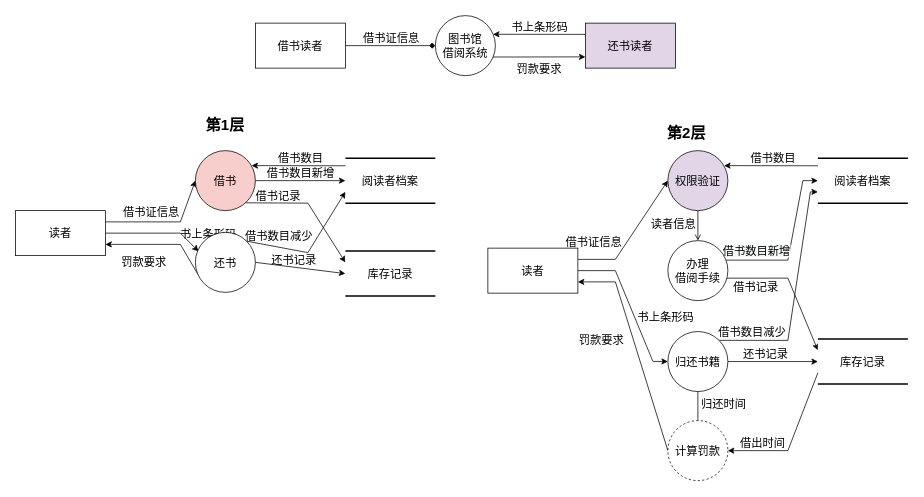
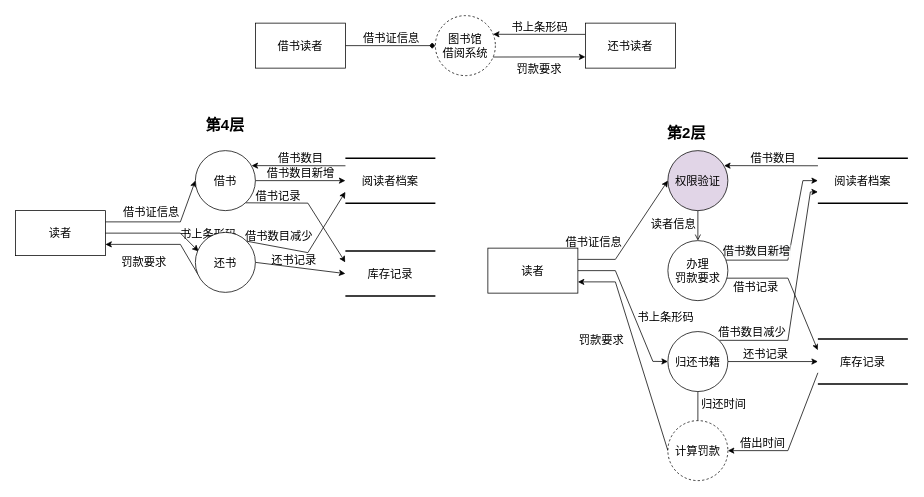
node "图书馆 借阅系统": style solid -> dashed
node "还书读者": fillcolor #e1d5e7 -> #ffffff
node "第1层": label "第1层" -> "第4层"
node "借书": fillcolor #f8cecc -> #ffffff
node "办理 借阅手续": label "办理 借阅手续" -> "办理 罚款要求"
